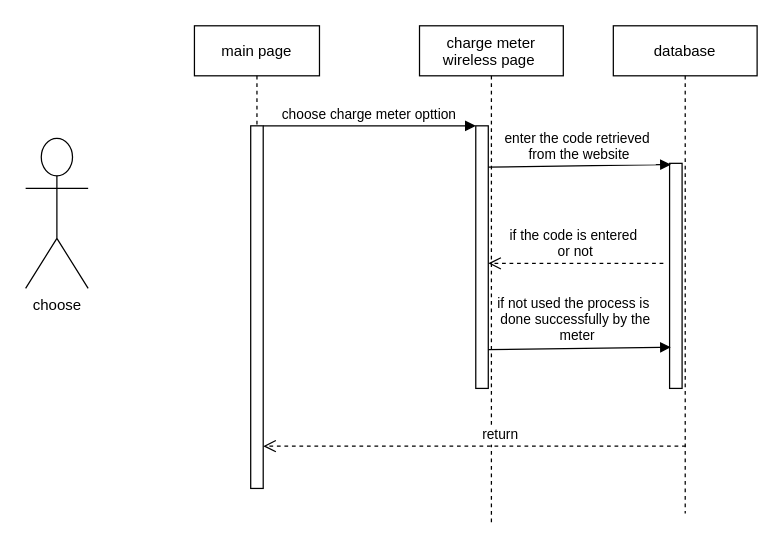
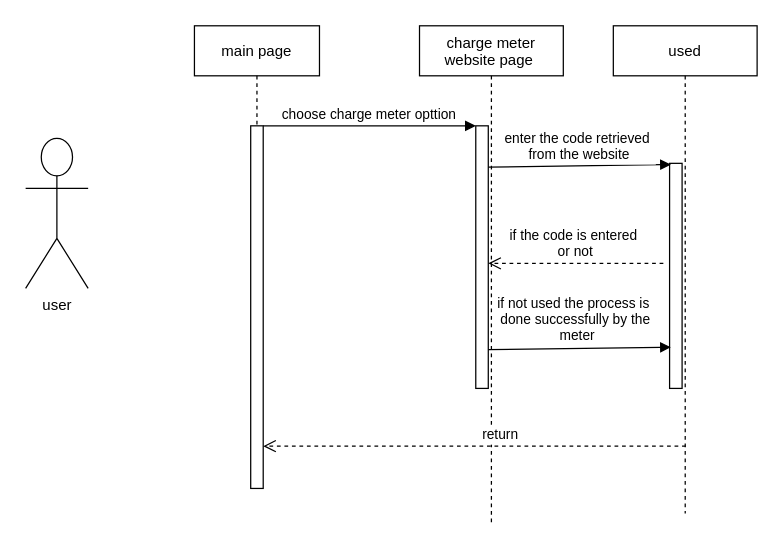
node "charge meter wireless page": label "charge meter wireless page" -> "charge meter website page"
node "database": label "database" -> "used"
node "choose": label "choose" -> "user"
